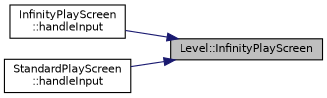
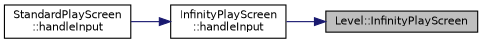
edge "StandardPlayScreen ::handleInput" -> "Level::InfinityPlayScreen": now "StandardPlayScreen ::handleInput" -> "InfinityPlayScreen ::handleInput"
